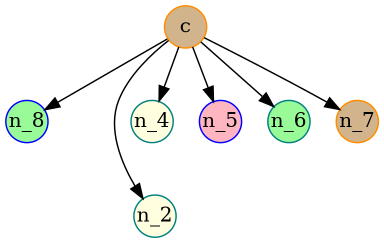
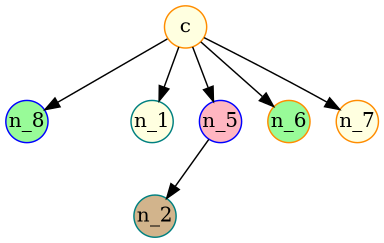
node "c": fillcolor tan -> lightyellow
edge "c" -> "n_2": now "n_5" -> "n_2"
node "n_4": label "n_4" -> "n_1"
node "n_6": color teal -> darkorange
node "n_7": fillcolor tan -> lightyellow
node "n_2": fillcolor lightyellow -> tan
